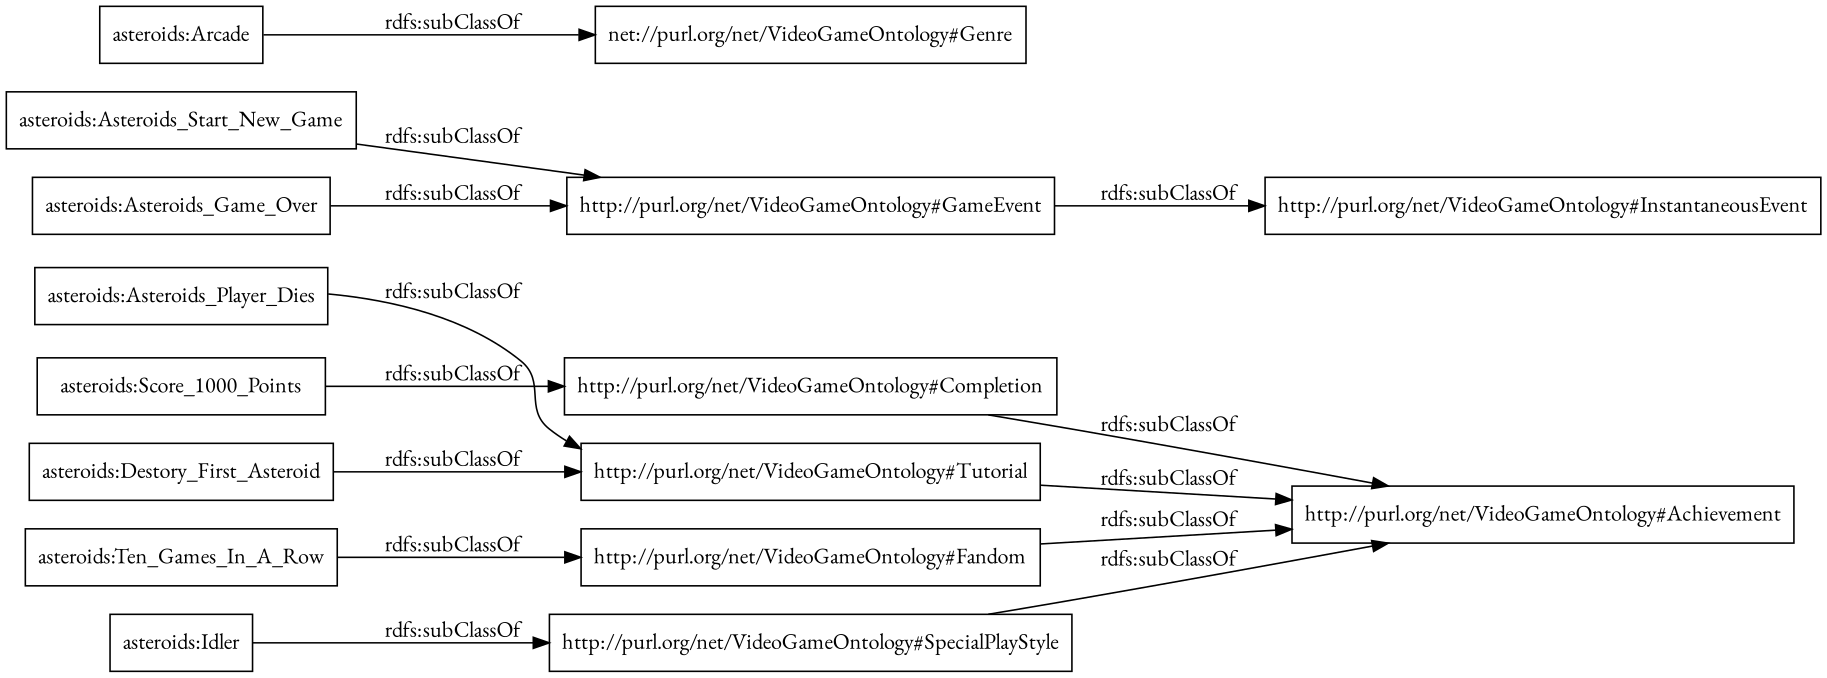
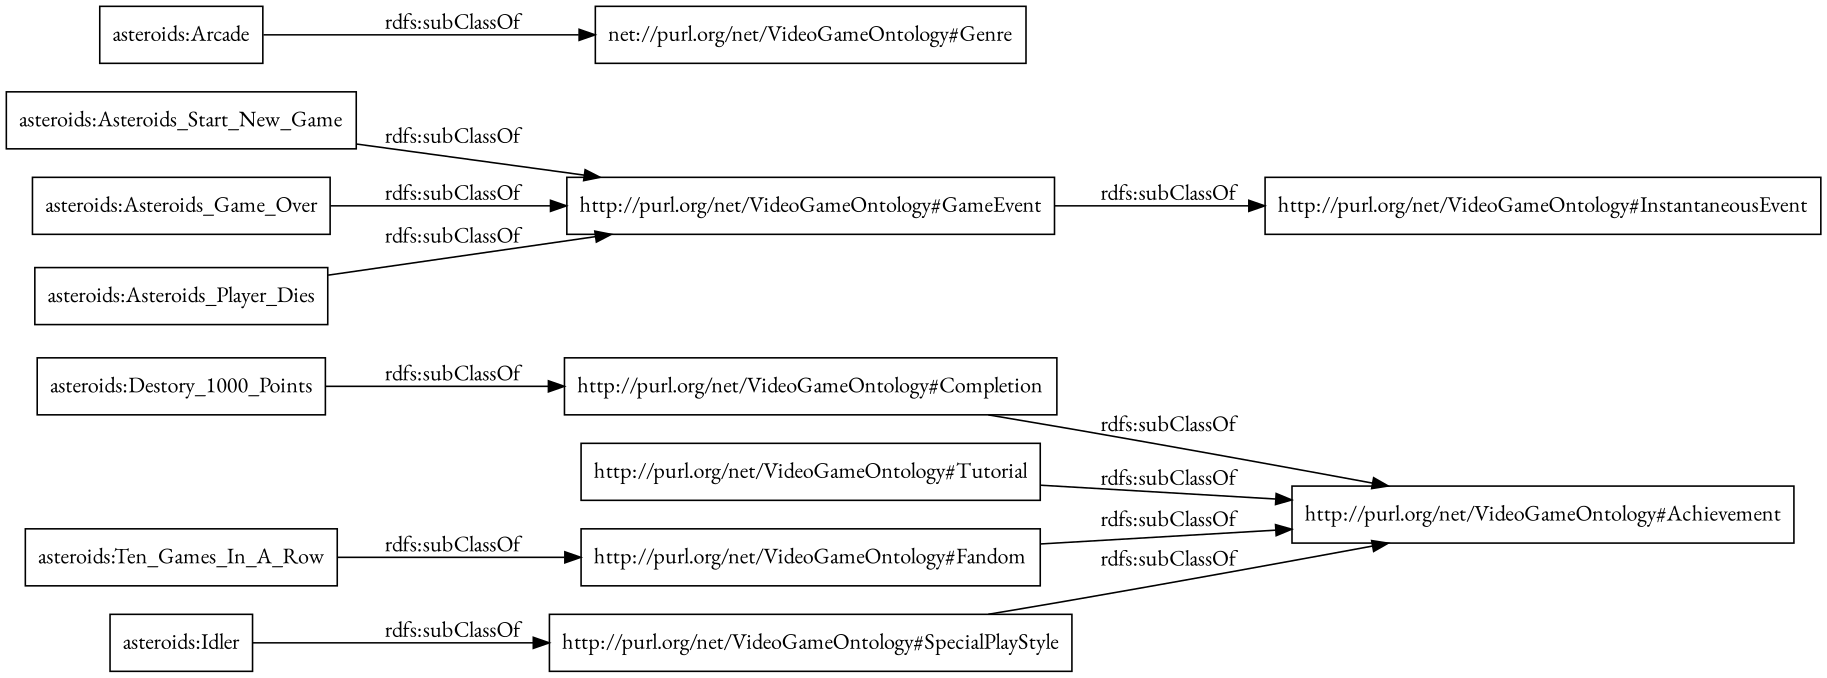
edge "asteroids:Asteroids_Player_Dies" -> "http://purl.org/net/VideoGameOntology#Tutorial": now "asteroids:Asteroids_Player_Dies" -> "http://purl.org/net/VideoGameOntology#GameEvent"
node "asteroids:Score_1000_Points": label "asteroids:Score_1000_Points" -> "asteroids:Destory_1000_Points"
node "asteroids:Destory_First_Asteroid": removed
